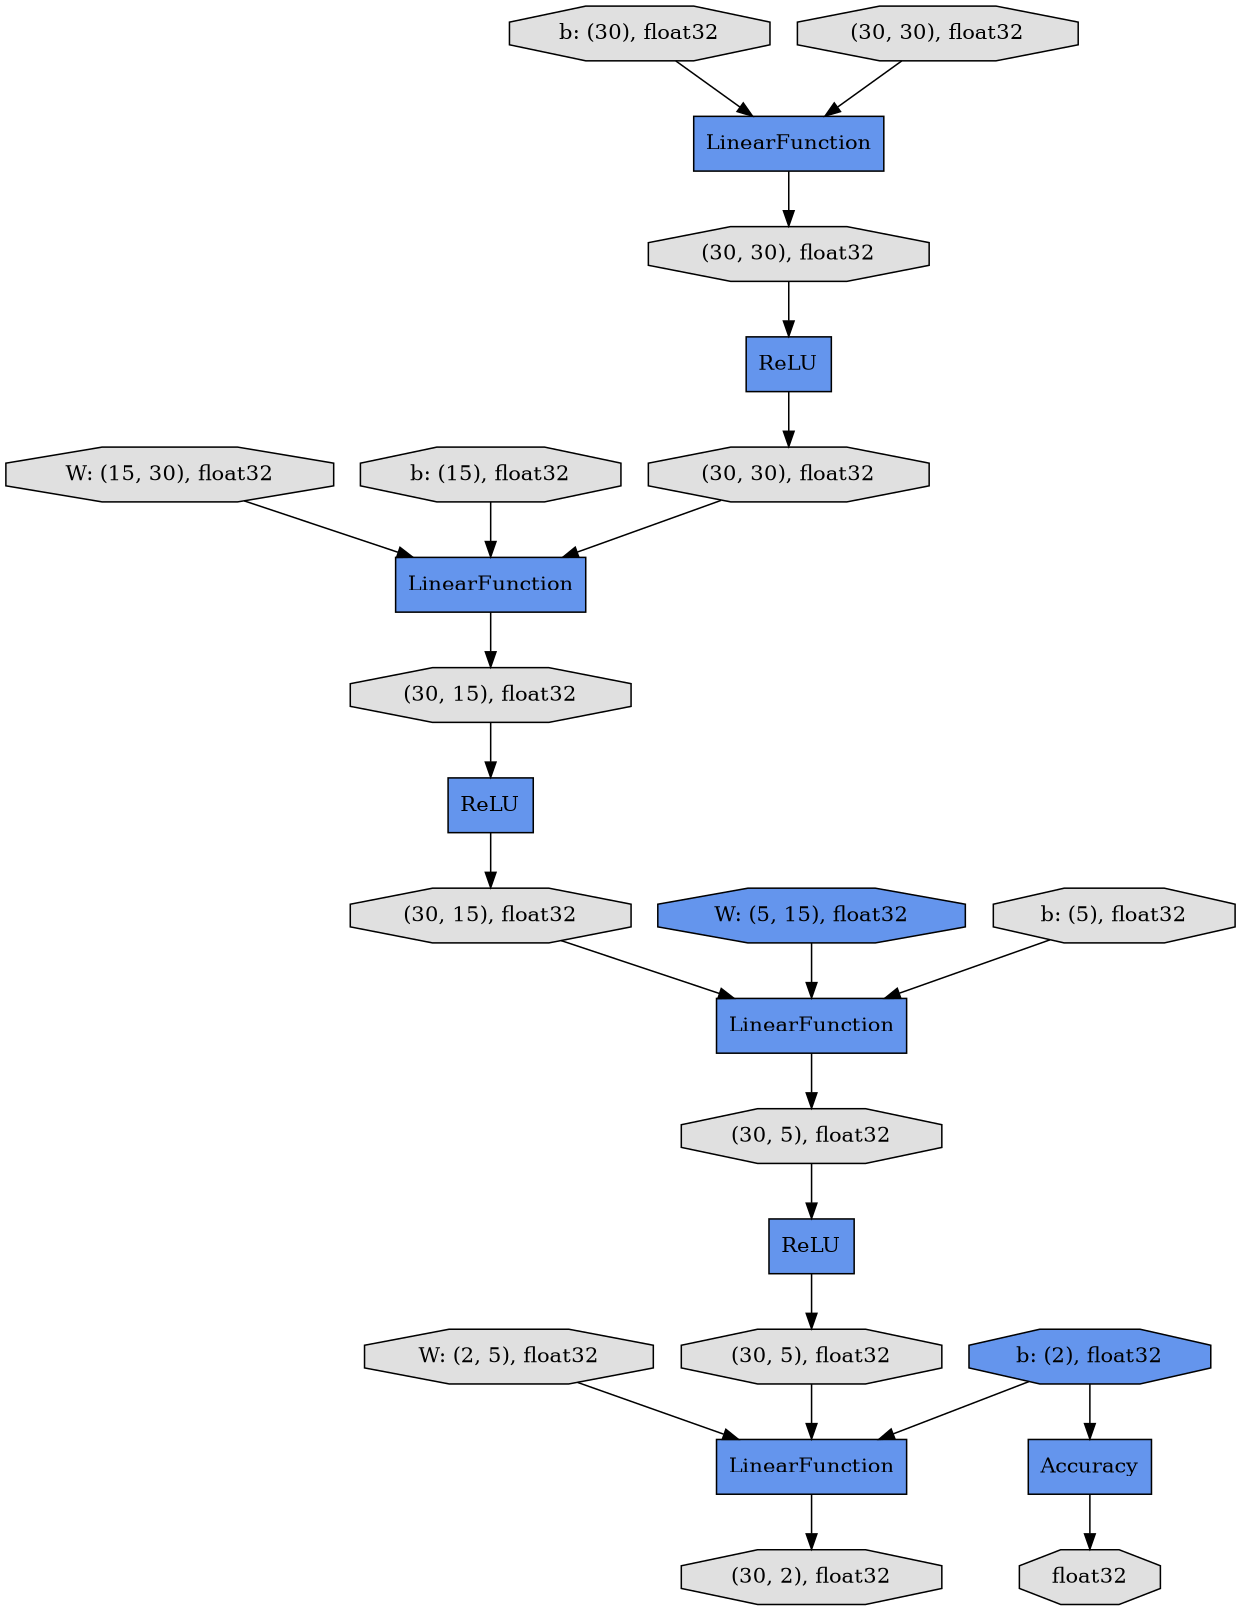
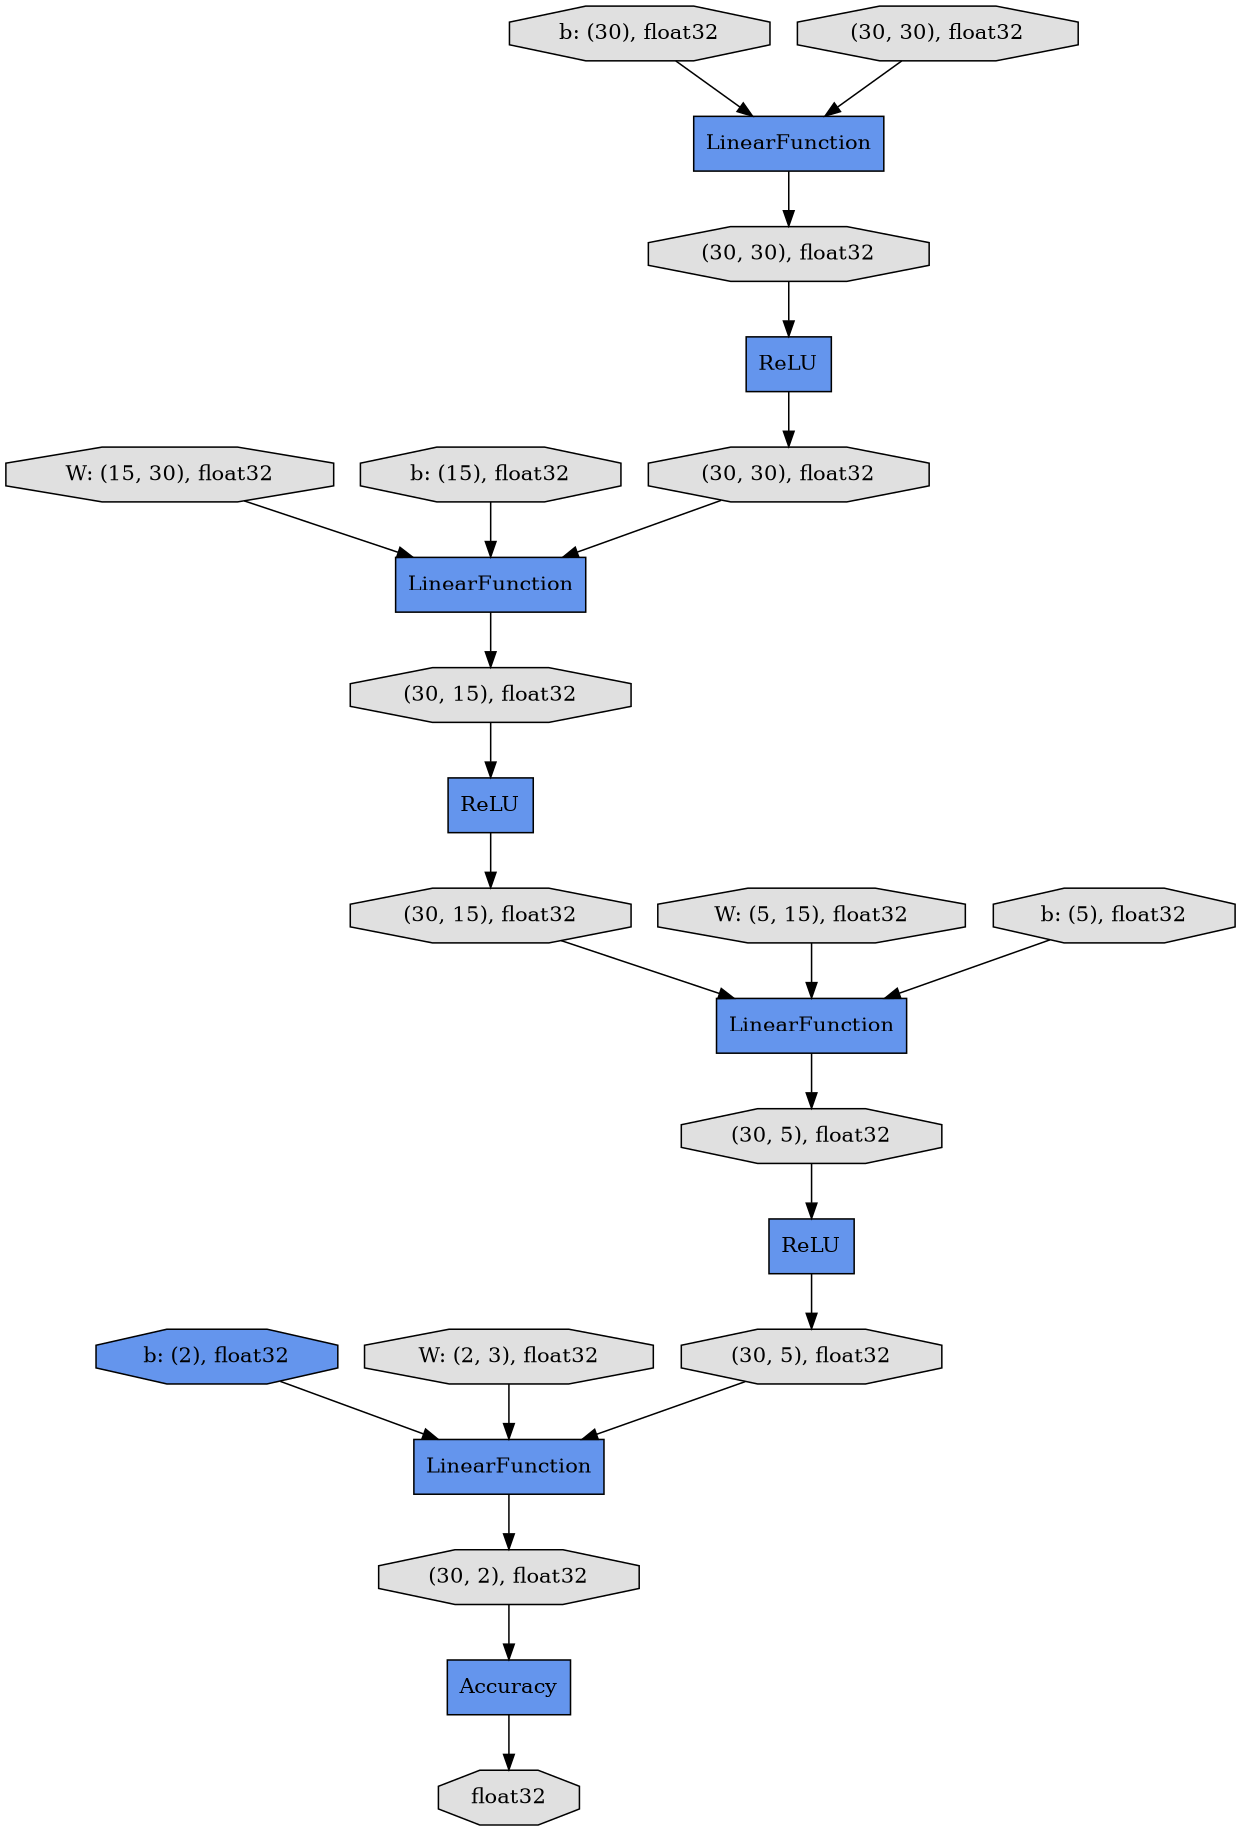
node "W: (5, 15), float32": fillcolor #6495ed -> #e0e0e0
node "W: (2, 5), float32": label "W: (2, 5), float32" -> "W: (2, 3), float32"
edge "b: (2), float32" -> "Accuracy": now "(30, 2), float32" -> "Accuracy"
